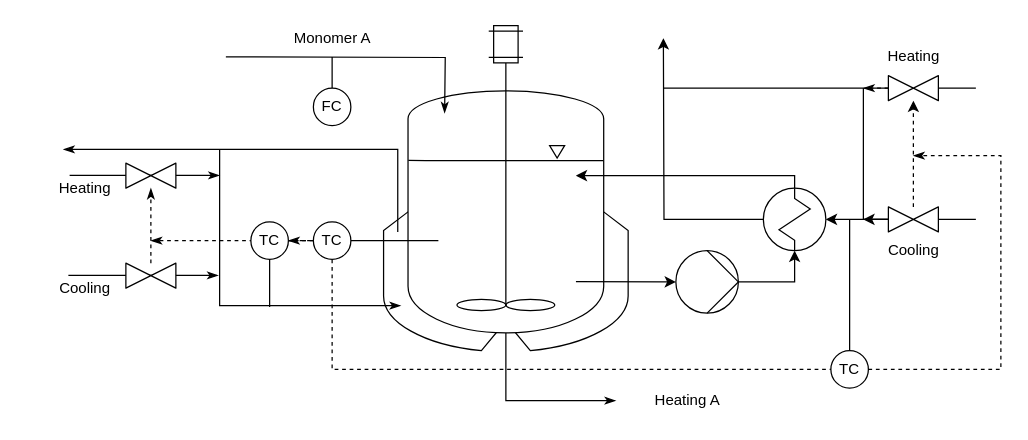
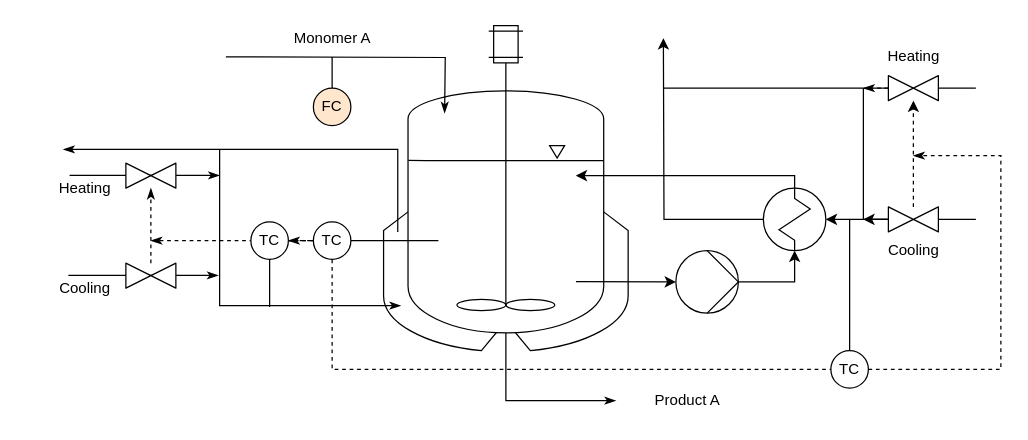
node "FC": fillcolor #ffffff -> #ffe6cc
node "Heating A": label "Heating A" -> "Product A"
